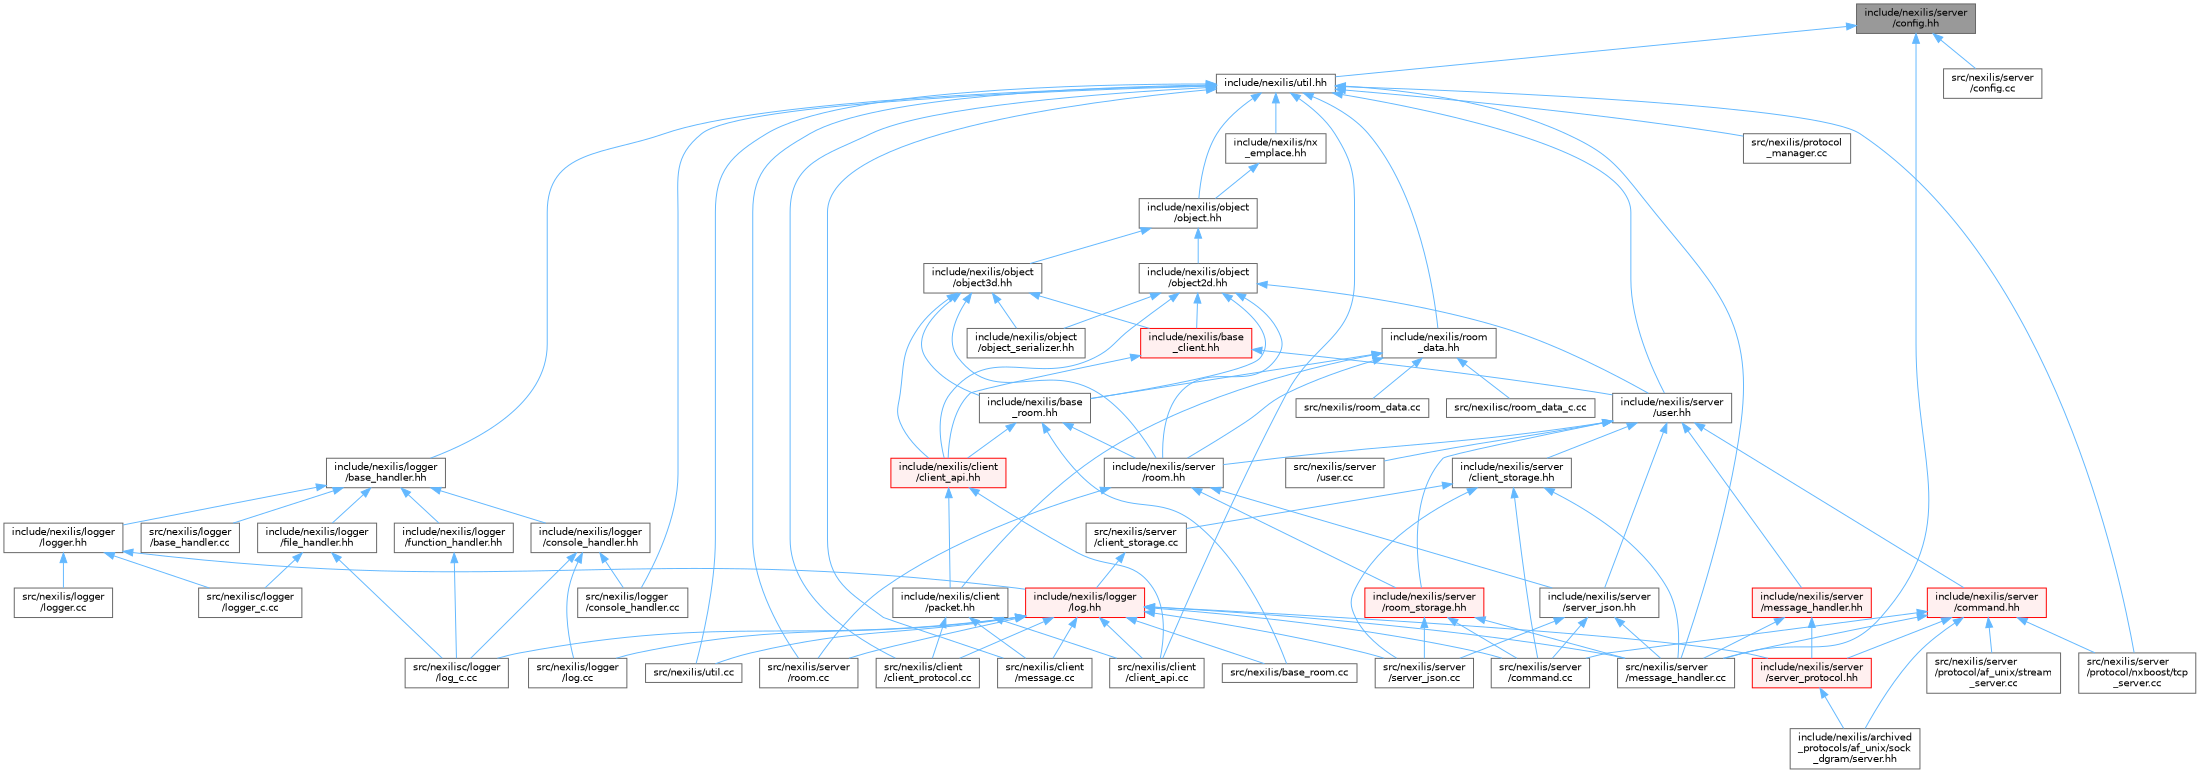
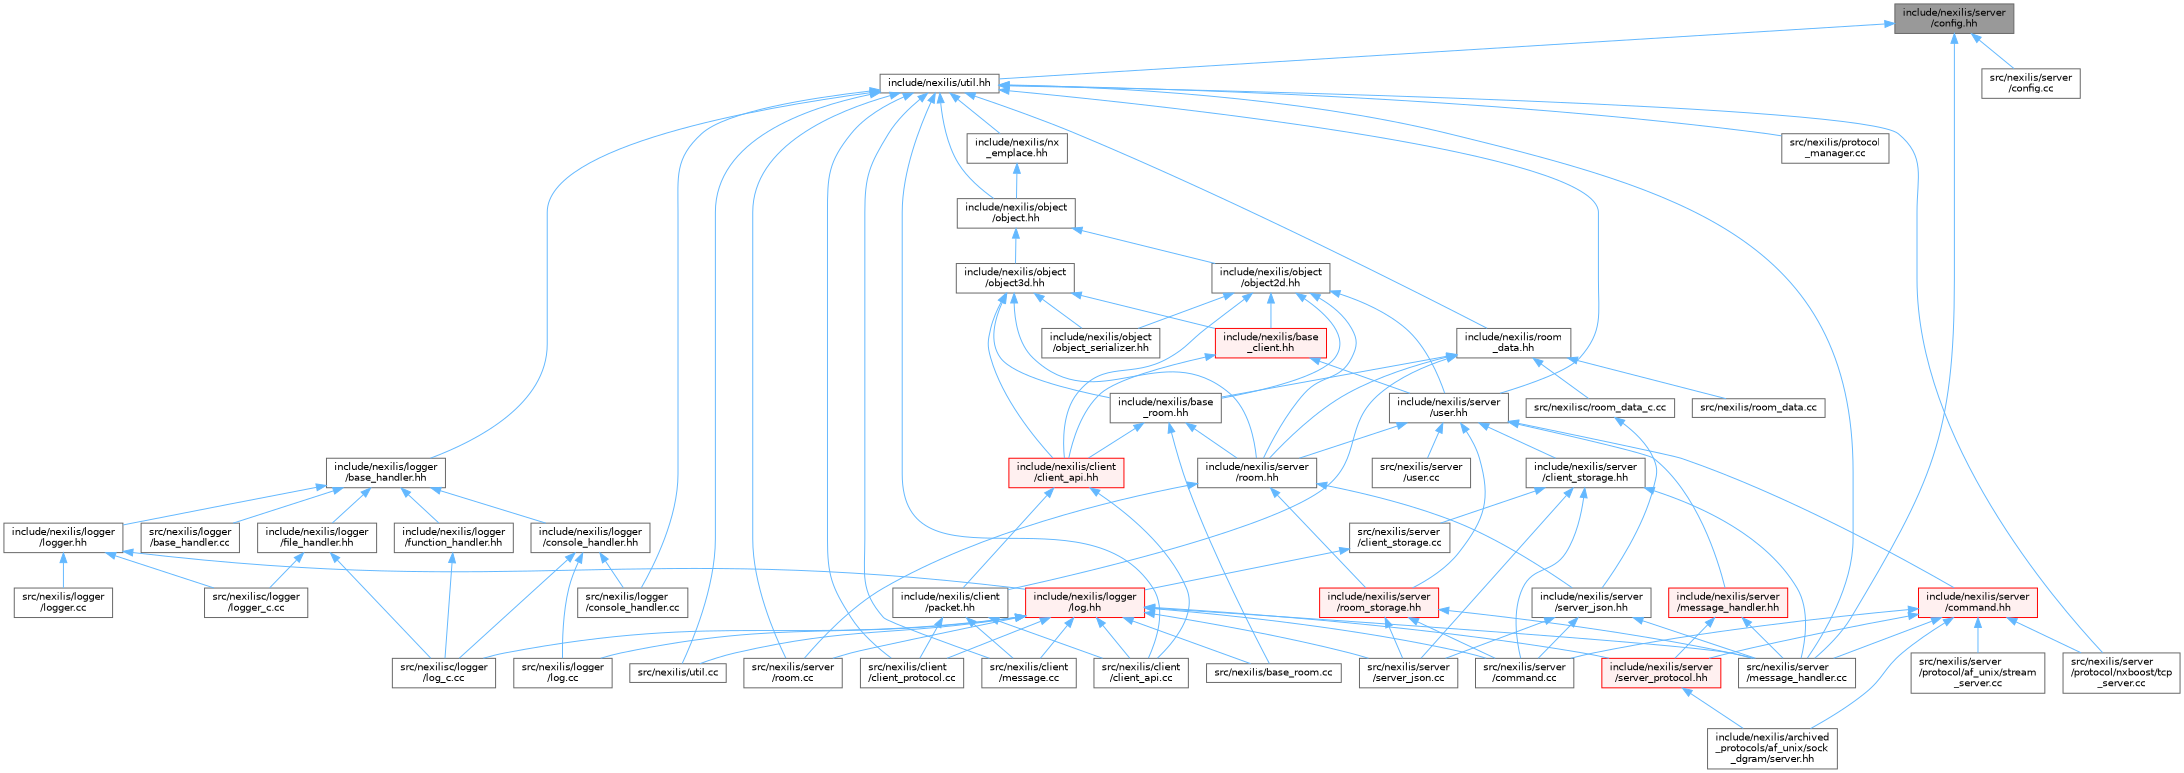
edge "include/nexilis/server /server_json.hh" -> "include/nexilis/server /user.hh": now "include/nexilis/server /server_json.hh" -> "src/nexilisc/room_data_c.cc"
